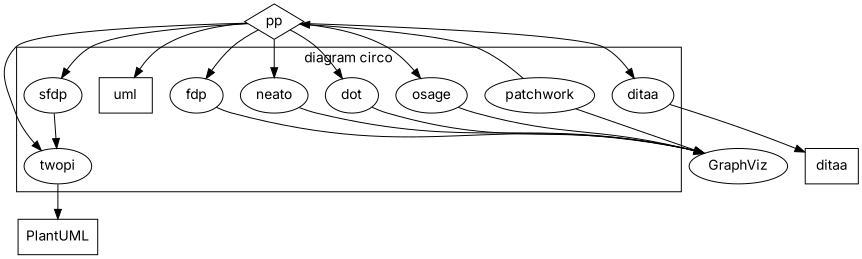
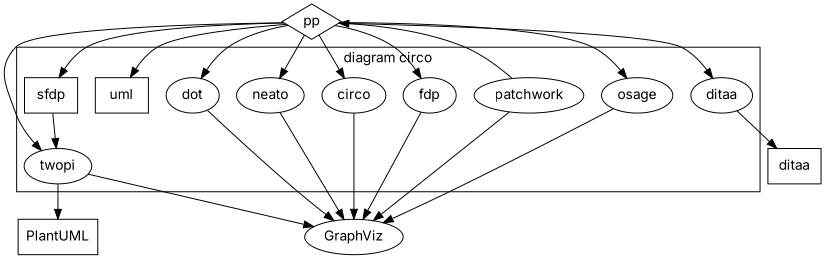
node "sfdp": shape ellipse -> box
node "circo": added
edge "twopi" -> "GraphViz": added
